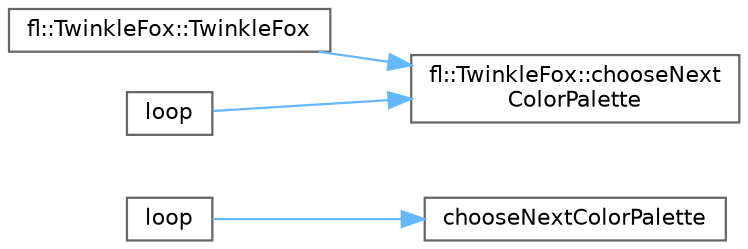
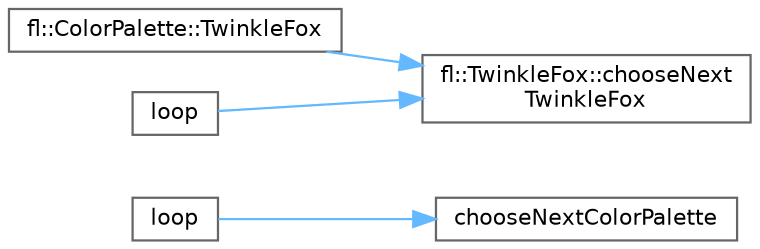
node "fl::TwinkleFox::TwinkleFox": label "fl::TwinkleFox::TwinkleFox" -> "fl::ColorPalette::TwinkleFox"
node "fl::TwinkleFox::chooseNext ColorPalette": label "fl::TwinkleFox::chooseNext ColorPalette" -> "fl::TwinkleFox::chooseNext TwinkleFox"
